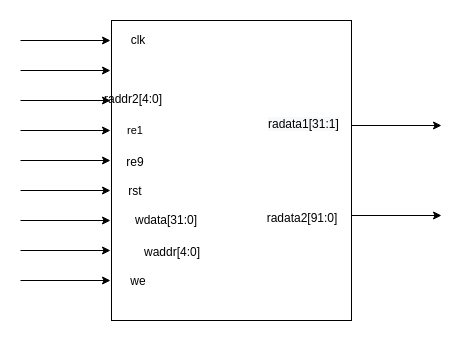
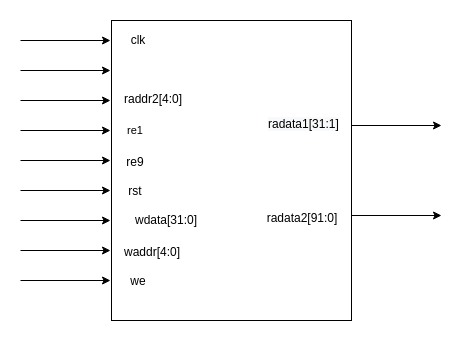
node "raddr2[4:0]": moved (134, 100) -> (154, 100)
node "waddr[4:0]": moved (173, 253) -> (153, 253)
